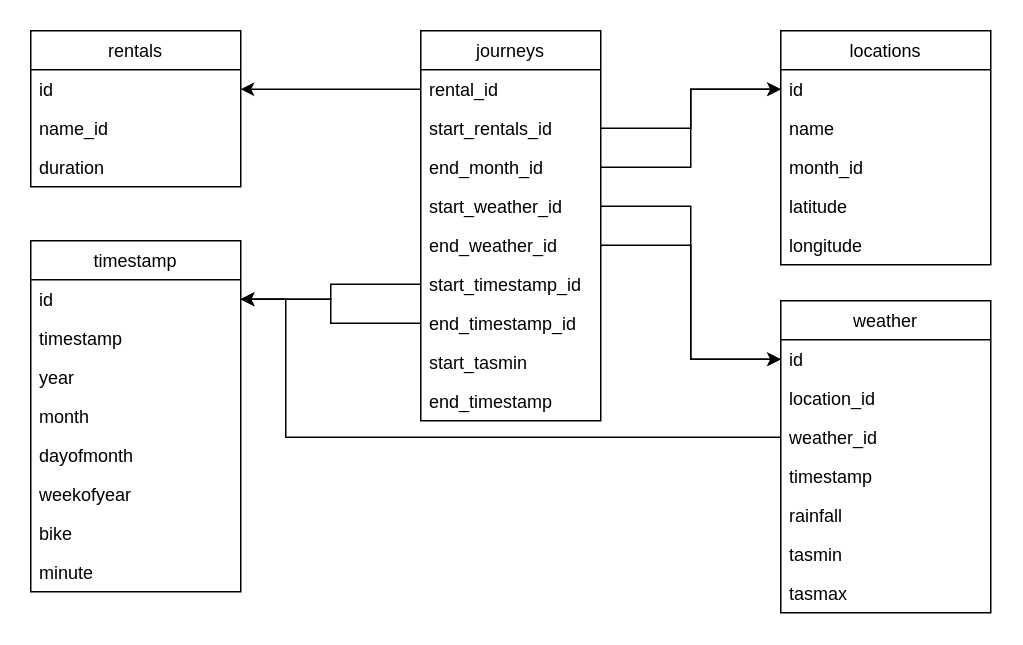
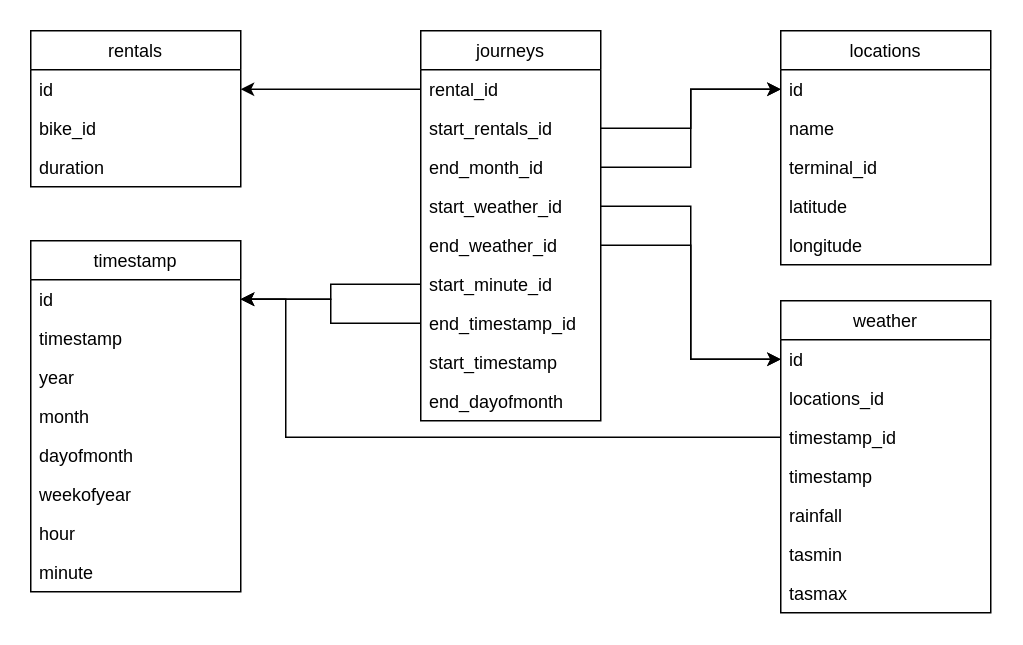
node "name_id": label "name_id" -> "bike_id"
node "month_id": label "month_id" -> "terminal_id"
node "start_timestamp_id": label "start_timestamp_id" -> "start_minute_id"
node "start_tasmin": label "start_tasmin" -> "start_timestamp"
node "location_id": label "location_id" -> "locations_id"
node "end_timestamp": label "end_timestamp" -> "end_dayofmonth"
node "weather_id": label "weather_id" -> "timestamp_id"
node "bike": label "bike" -> "hour"
